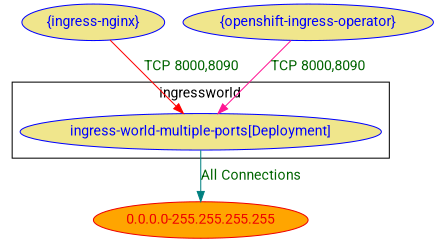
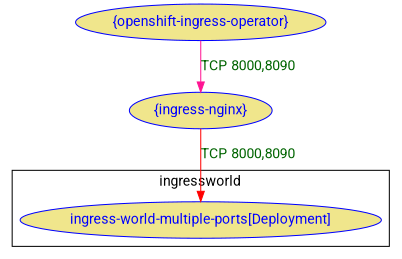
edge "{openshift-ingress-operator}" -> "ingress-world-multiple-ports[Deployment]": now "{openshift-ingress-operator}" -> "{ingress-nginx}"
node "0.0.0.0-255.255.255.255": removed
